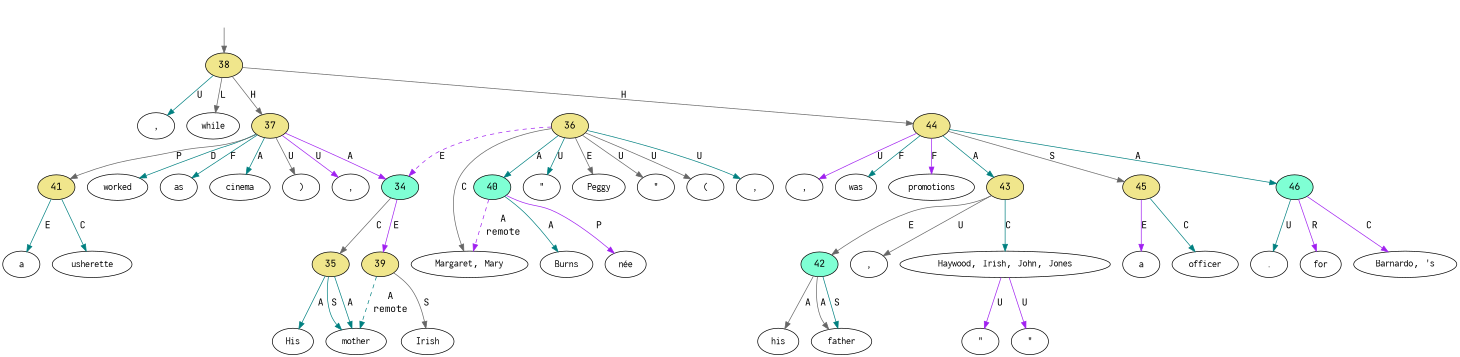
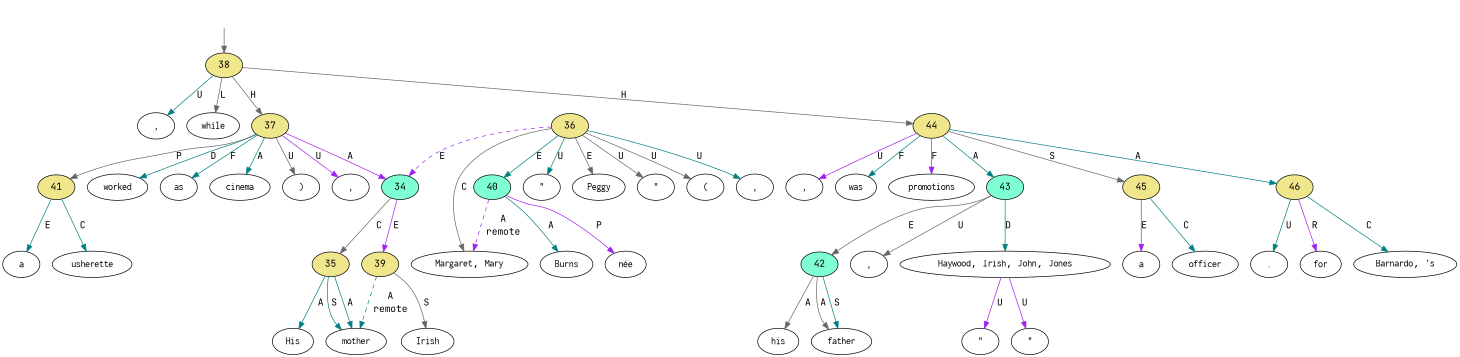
edge "36" -> "40": label "A" -> "E"
node "43": fillcolor khaki -> aquamarine
node "46": fillcolor aquamarine -> khaki
edge "46" -> "Barnardo": color purple -> teal
edge "43" -> "Haywood": label "C" -> "D"
